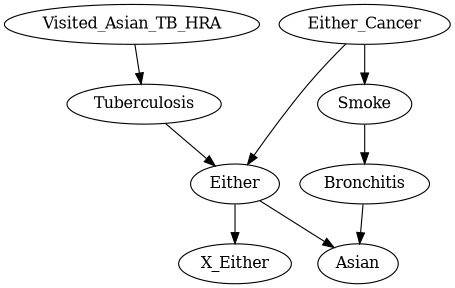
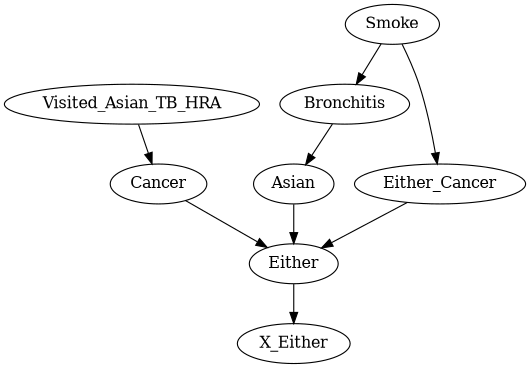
edge "Either_Cancer" -> "Smoke": reversed
node "Tuberculosis": label "Tuberculosis" -> "Cancer"
edge "Either" -> "Asian": reversed
